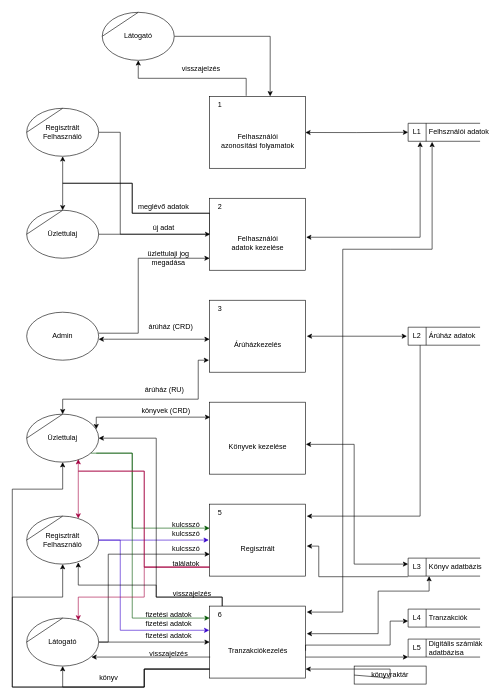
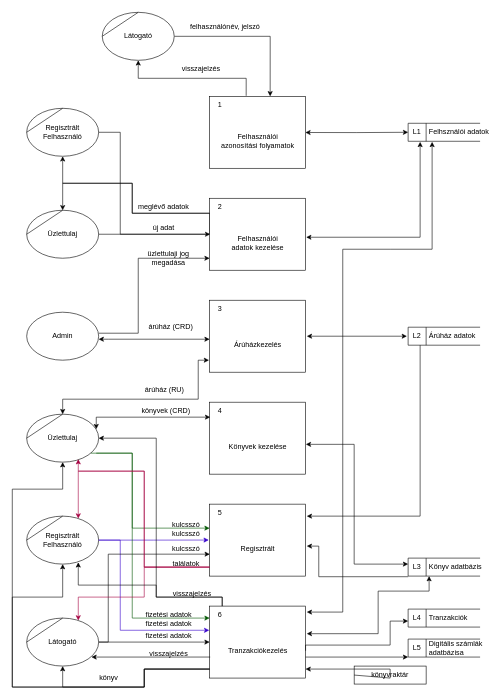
node "felhasználónév, jelszó": added
node "4": added
